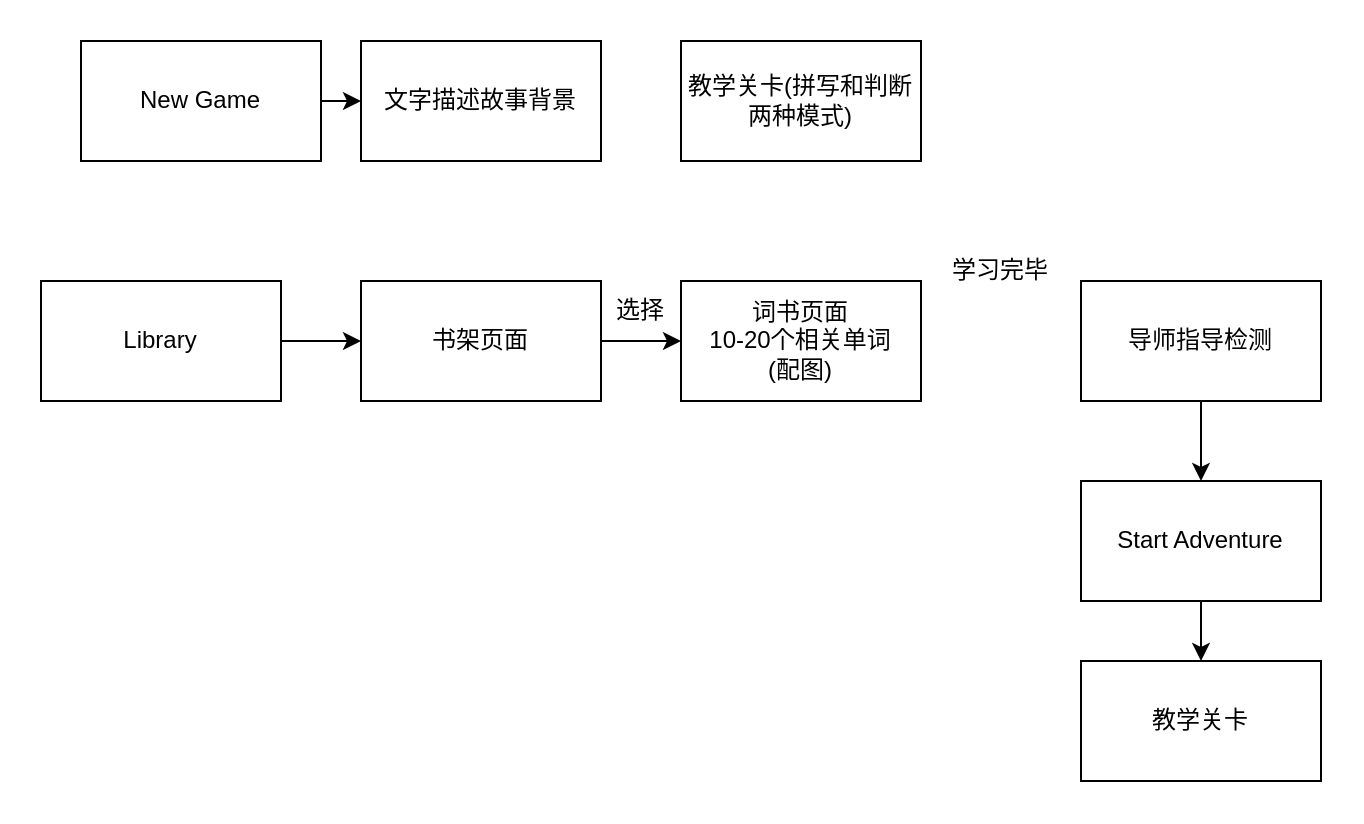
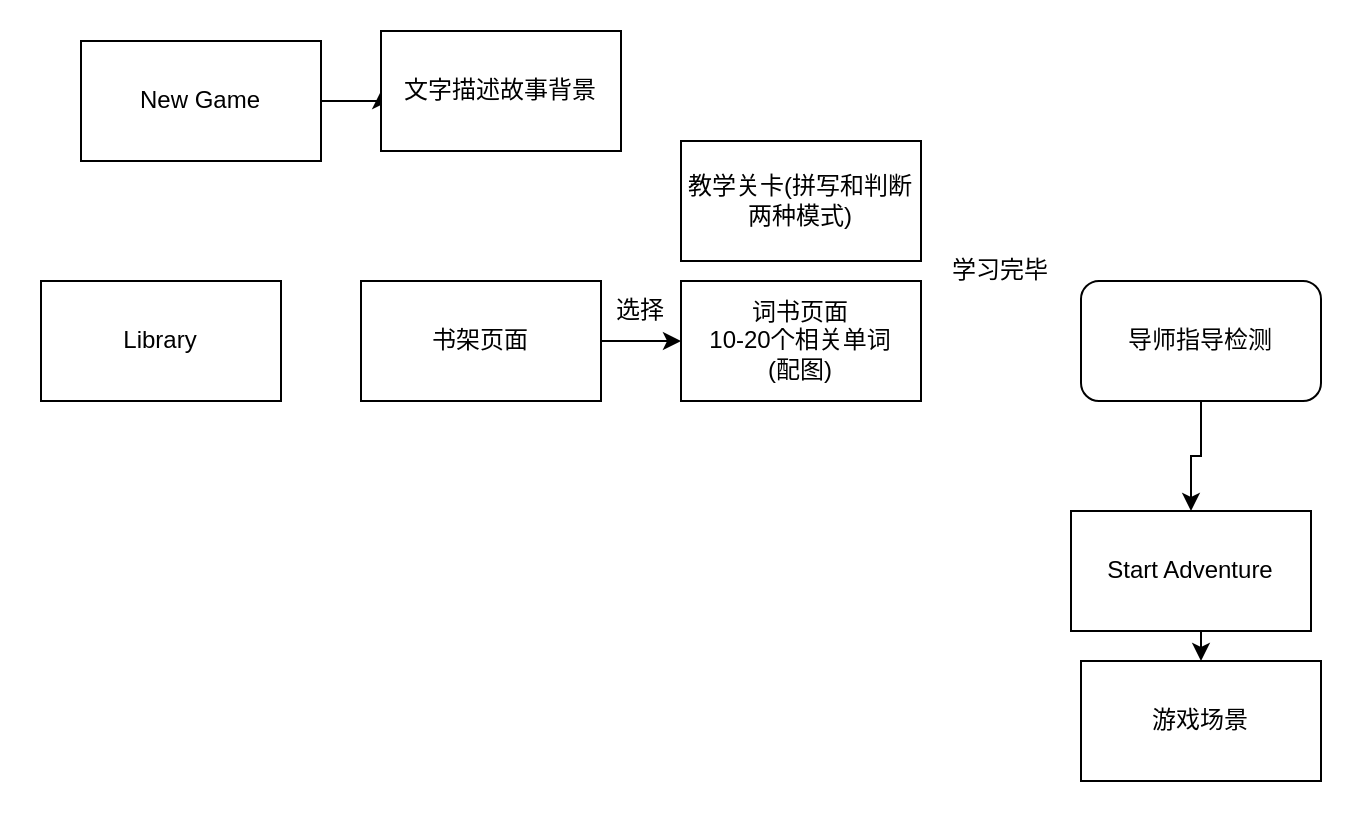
node "文字描述故事背景": moved (481, 101) -> (501, 91)
node "教学关卡(拼写和判断两种模式)": moved (801, 101) -> (801, 201)
edge "Library" -> "书架页面": removed
node "导师指导检测": shape rectangle -> rounded rectangle
node "Start Adventure": moved (1201, 541) -> (1191, 571)
node "教学关卡": label "教学关卡" -> "游戏场景"
